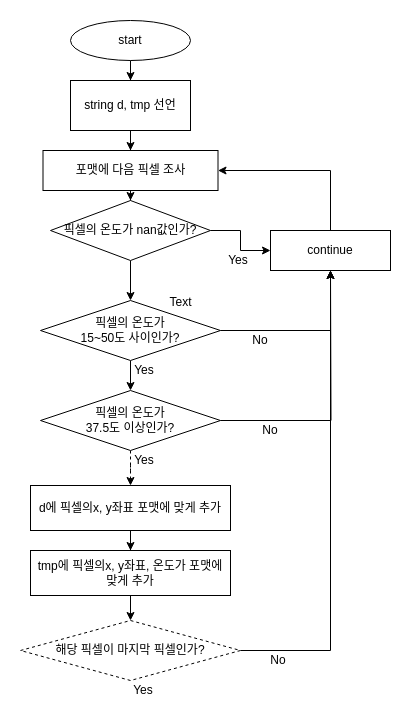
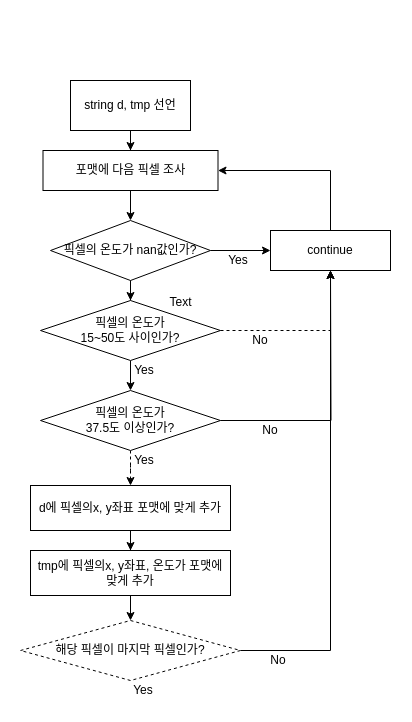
node "start": removed
edge "start" -> "string d, tmp 선언": removed
node "픽셀의 온도가 nan값인가?": moved (131, 231) -> (131, 251)
edge "픽셀의 온도가 15~50도 사이인가?" -> "continue": style solid -> dashed
